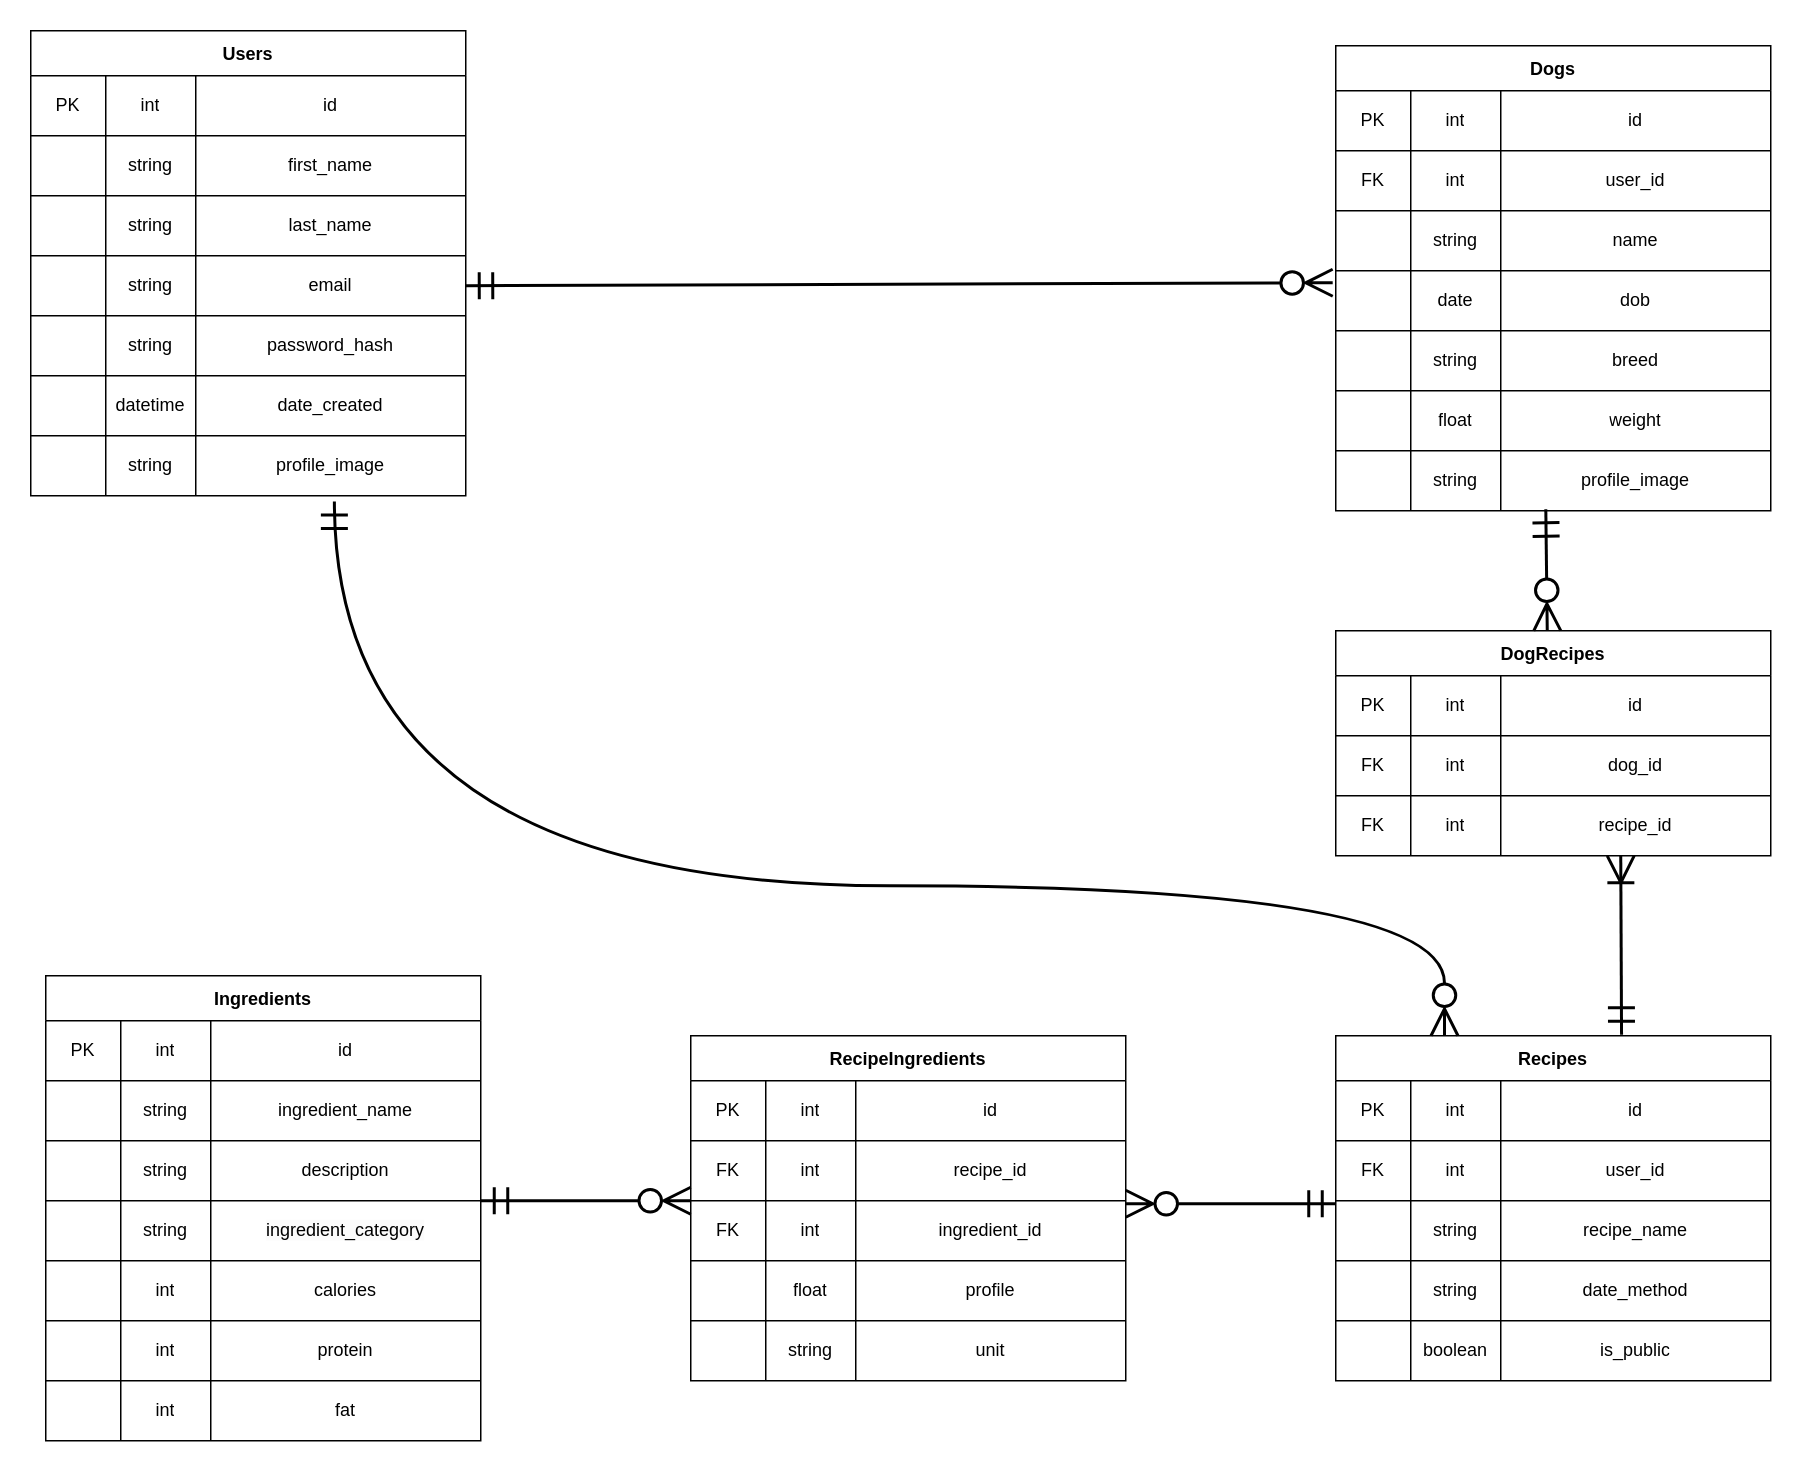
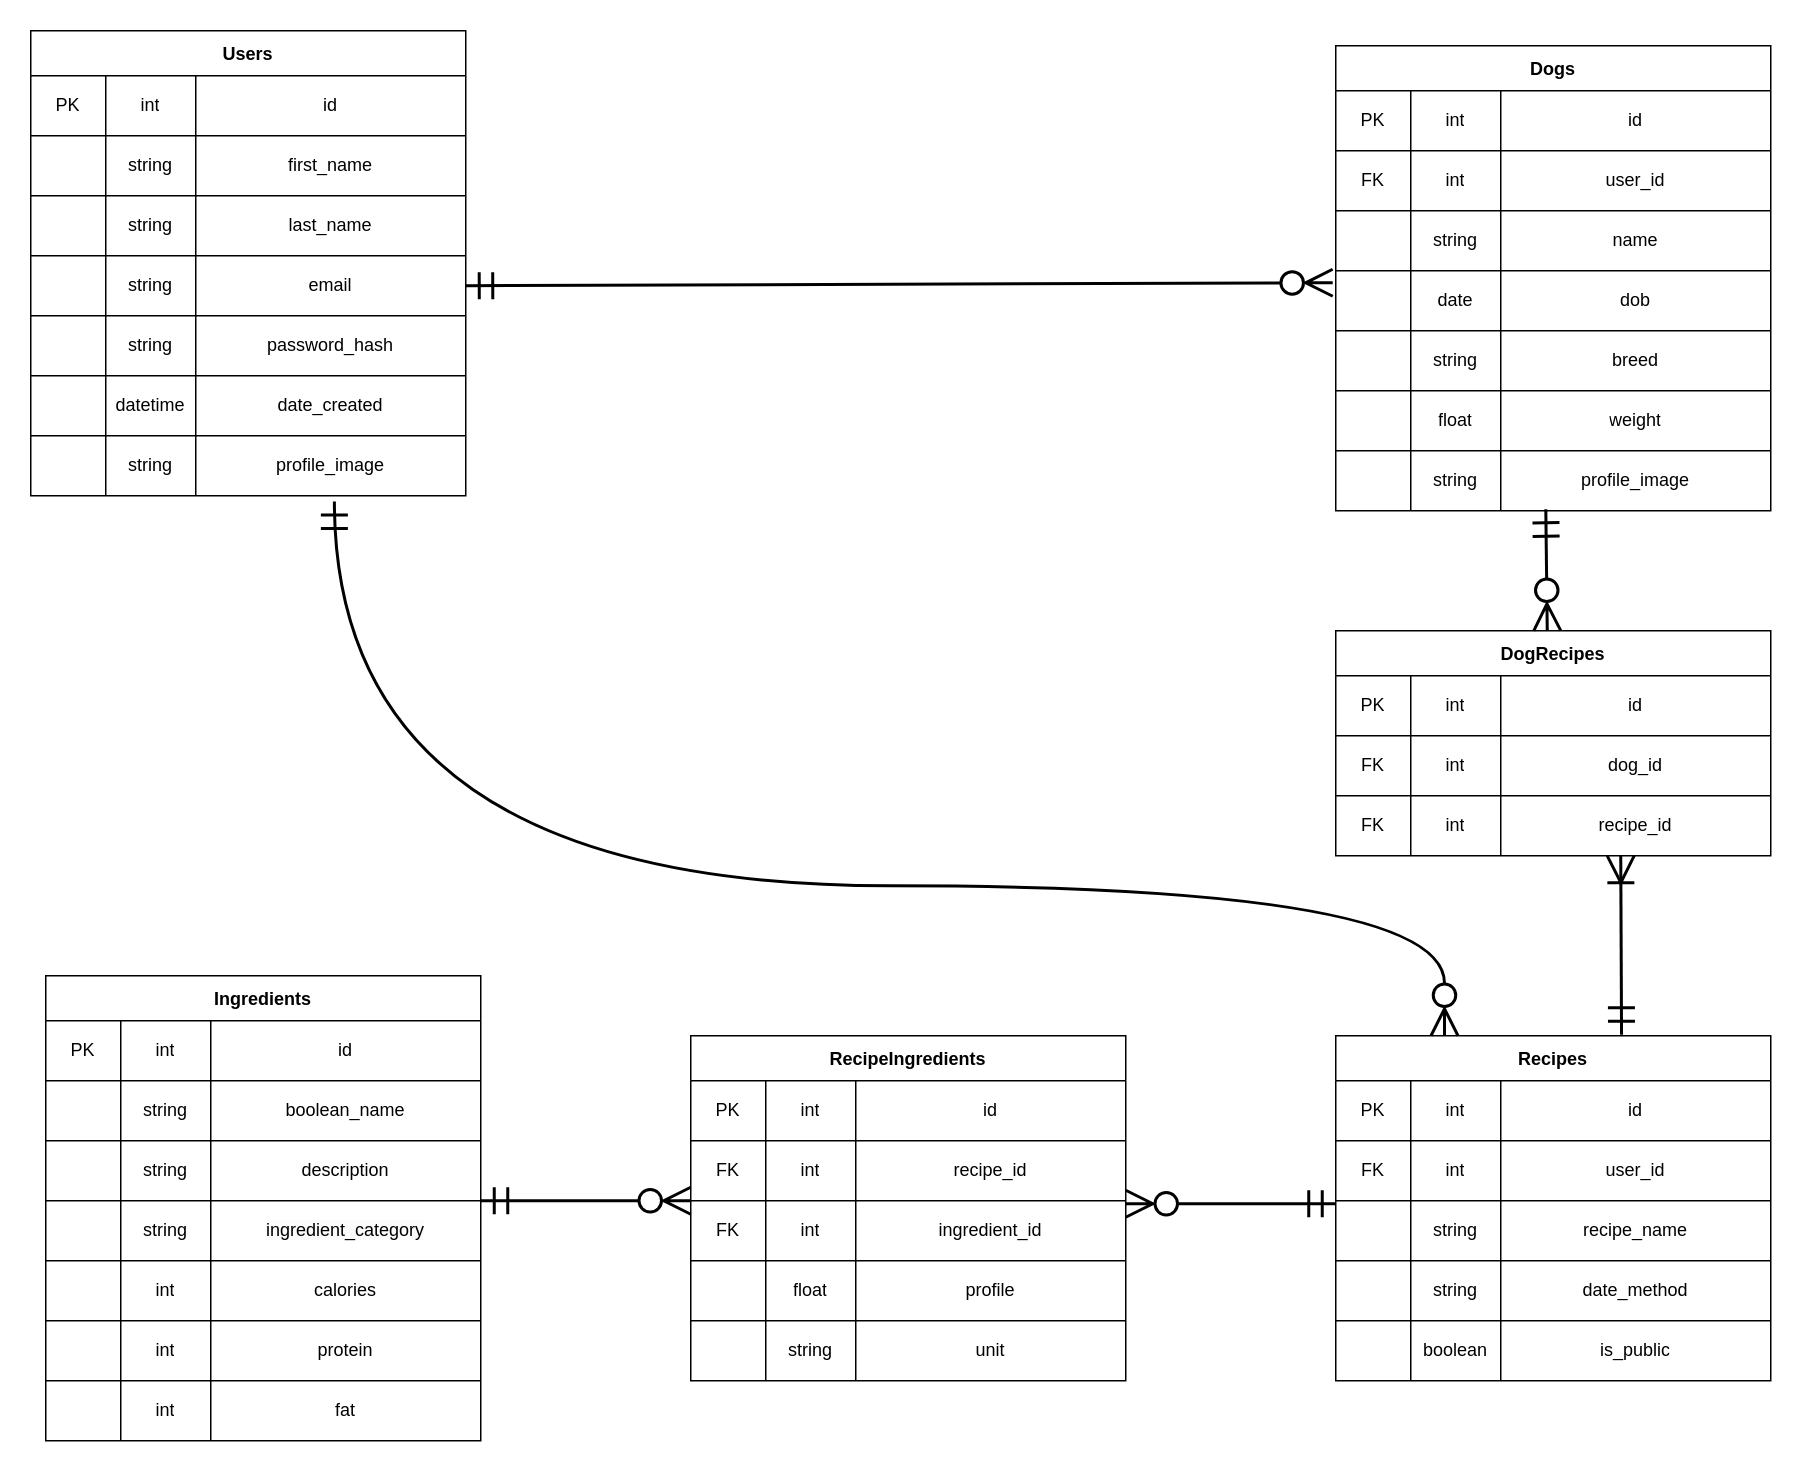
node "ingredient_name": label "ingredient_name" -> "boolean_name"
